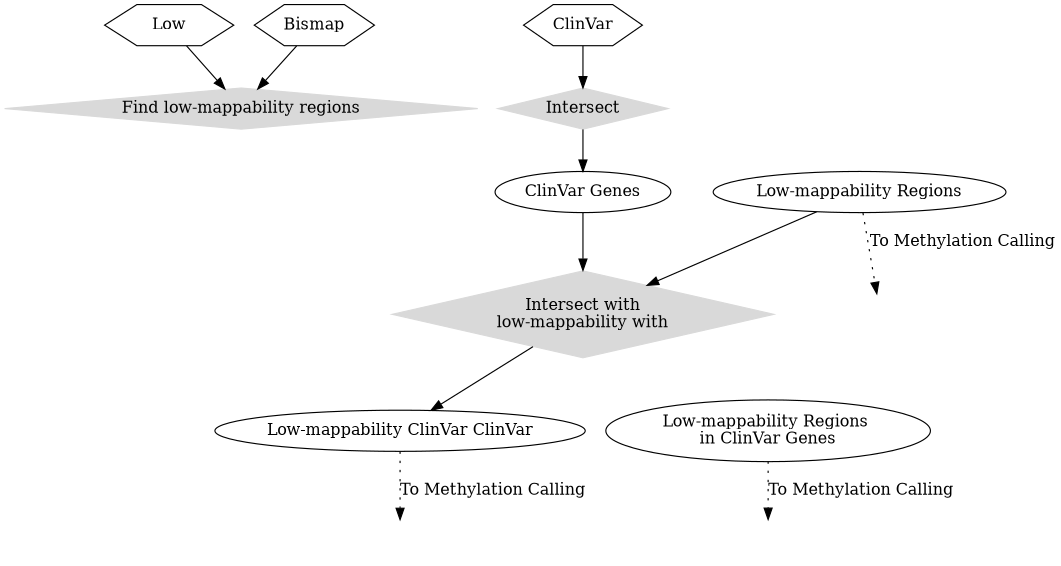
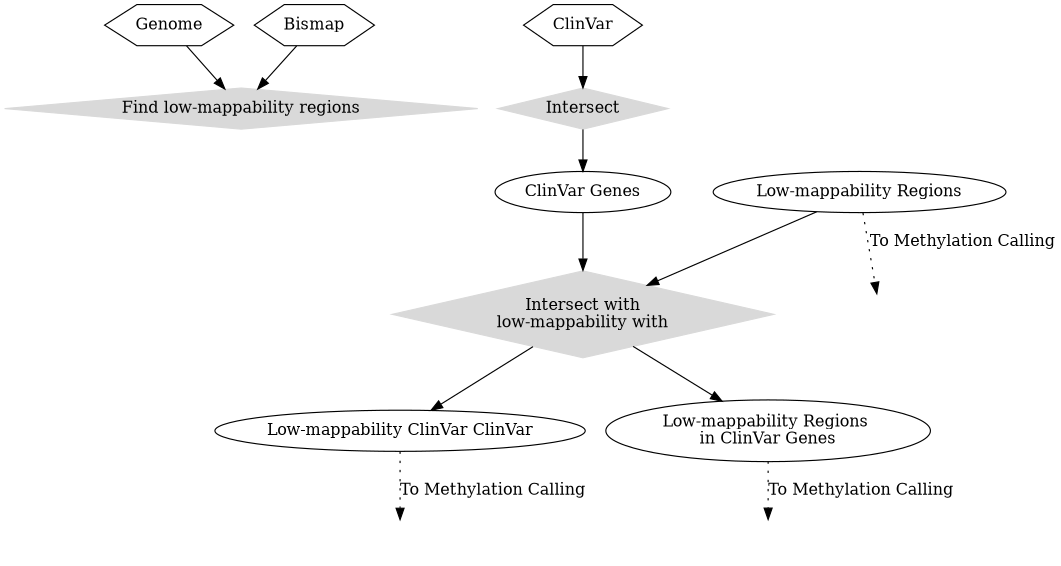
node "Low": label "Low" -> "Genome"
edge "Intersect with low-mappability with" -> "Low-mappability Regions in ClinVar Genes": added
